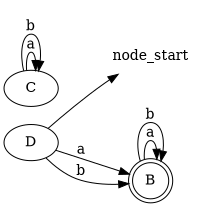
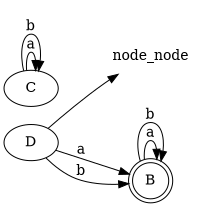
node "node_start": label "node_start" -> "node_node"
